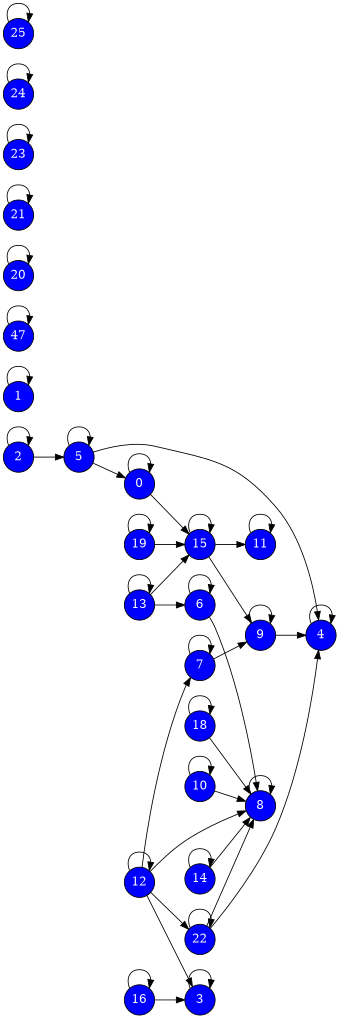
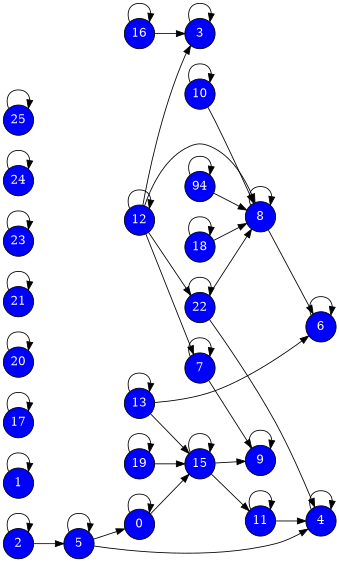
node "47": label "47" -> "17"
edge "9" -> "4": now "11" -> "4"
edge "6" -> "8": reversed
node "14": label "14" -> "94"
